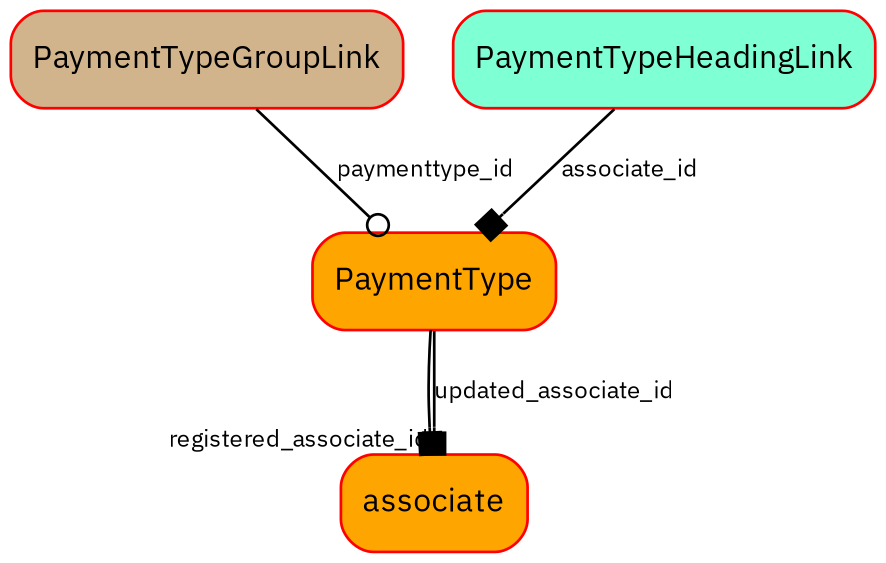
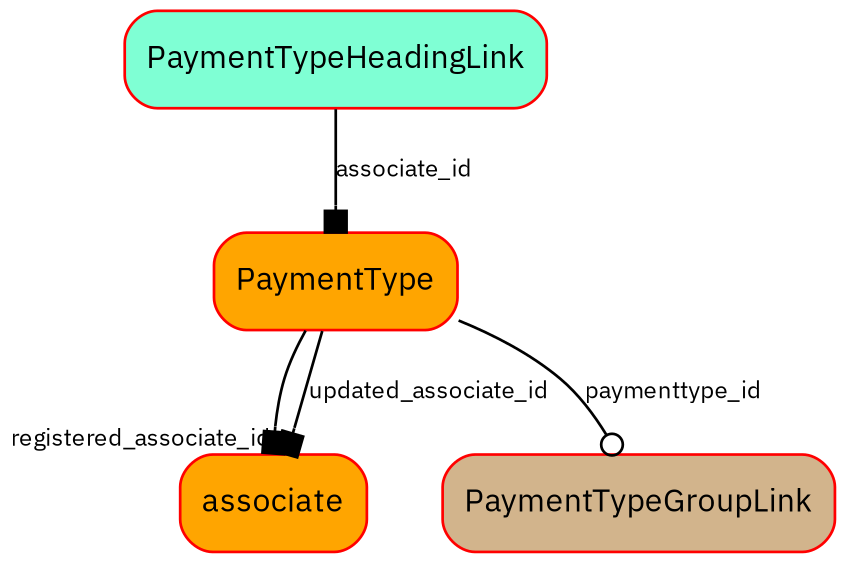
edge "PaymentTypeGroupLink" -> "PaymentType": reversed
